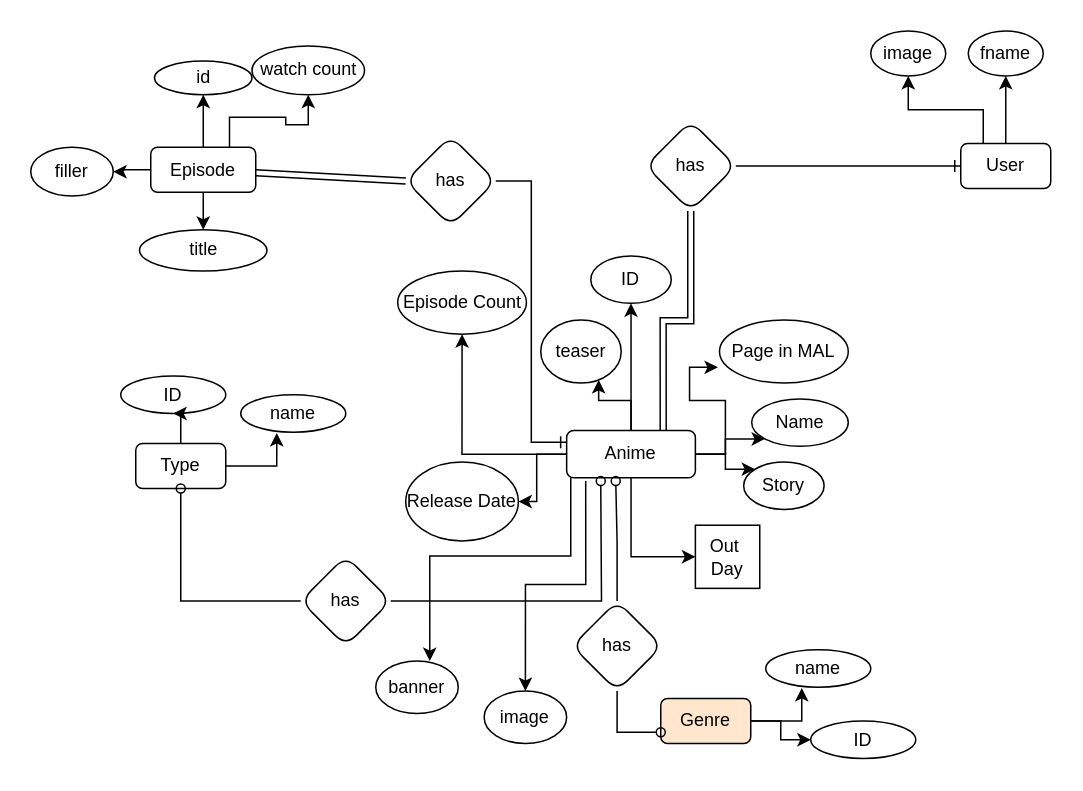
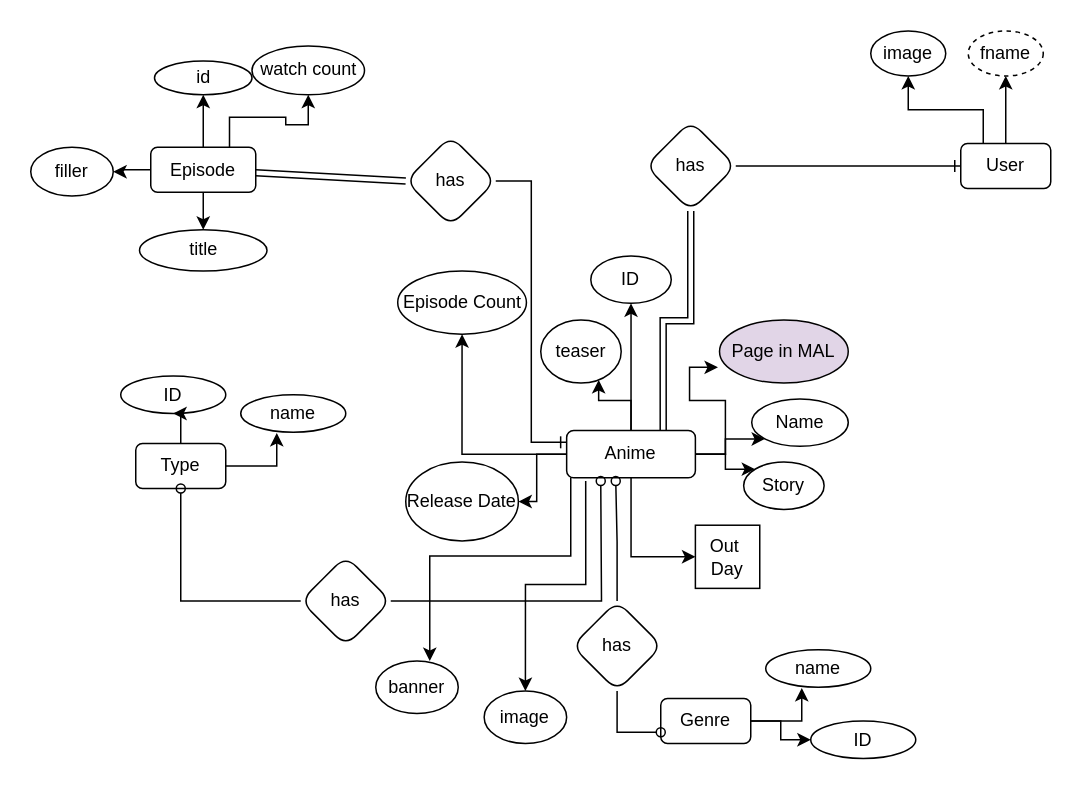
node "fname": style solid -> dashed
node "Page in MAL": fillcolor #ffffff -> #e1d5e7
node "Genre": fillcolor #ffe6cc -> #ffffff
